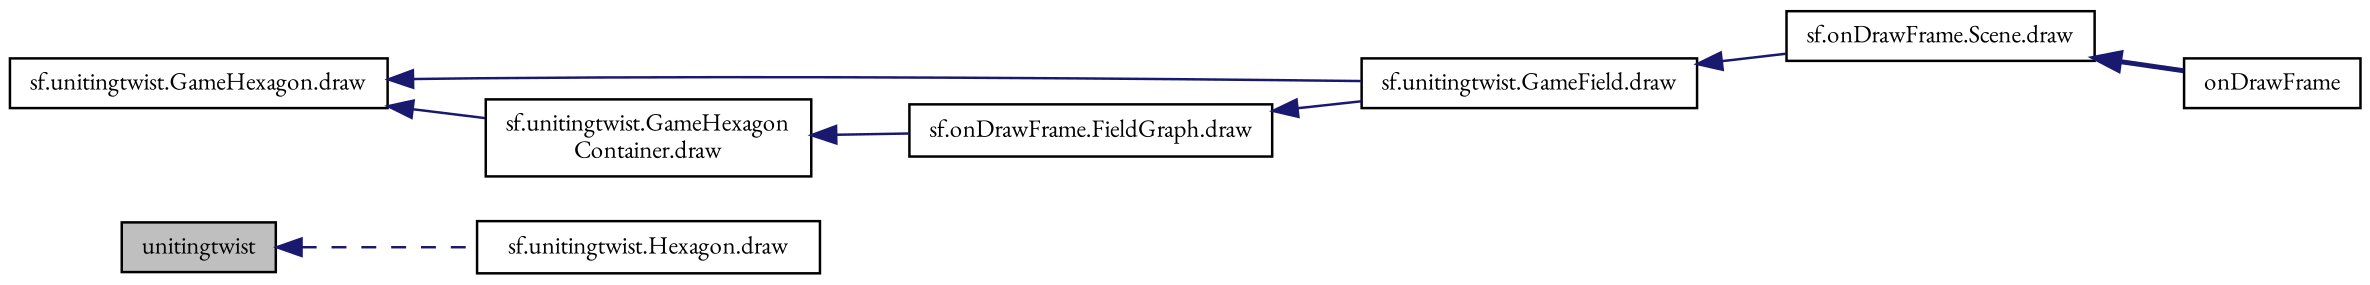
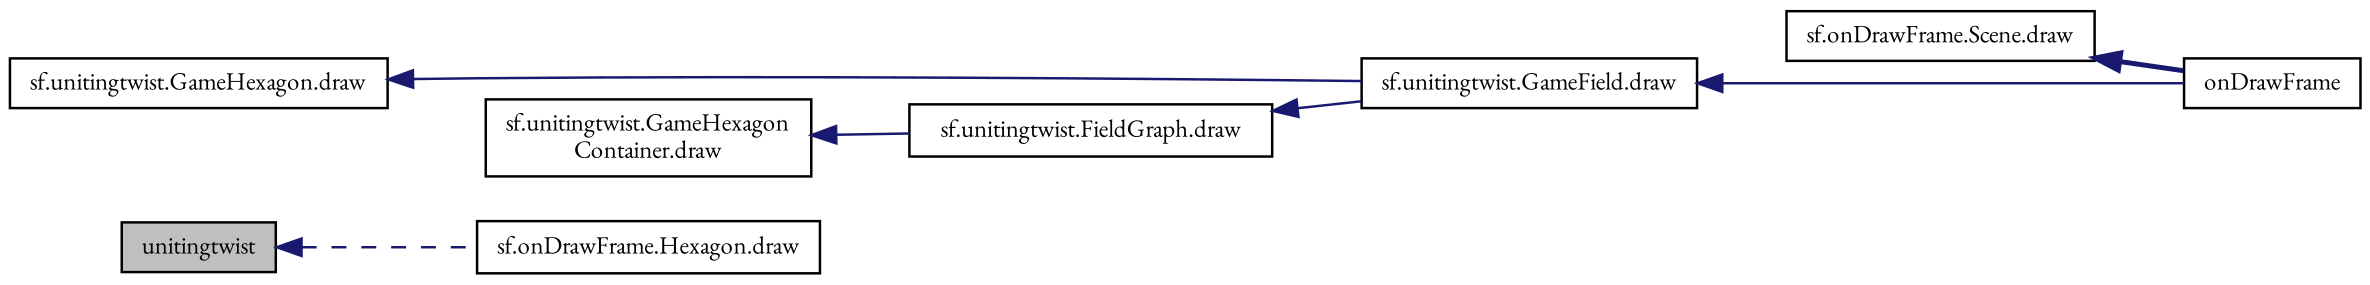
edge "sf.onDrawFrame.Scene.draw" -> "sf.unitingtwist.GameField.draw": now "onDrawFrame" -> "sf.unitingtwist.GameField.draw"
edge "sf.unitingtwist.GameHexagon Container.draw" -> "sf.unitingtwist.GameHexagon.draw": removed
node "sf.onDrawFrame.FieldGraph.draw": label "sf.onDrawFrame.FieldGraph.draw" -> "sf.unitingtwist.FieldGraph.draw"
node "sf.unitingtwist.Hexagon.draw": label "sf.unitingtwist.Hexagon.draw" -> "sf.onDrawFrame.Hexagon.draw"
